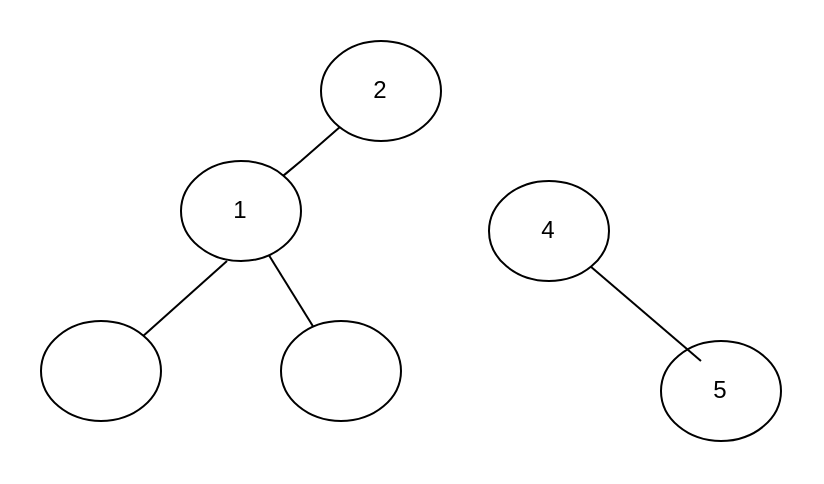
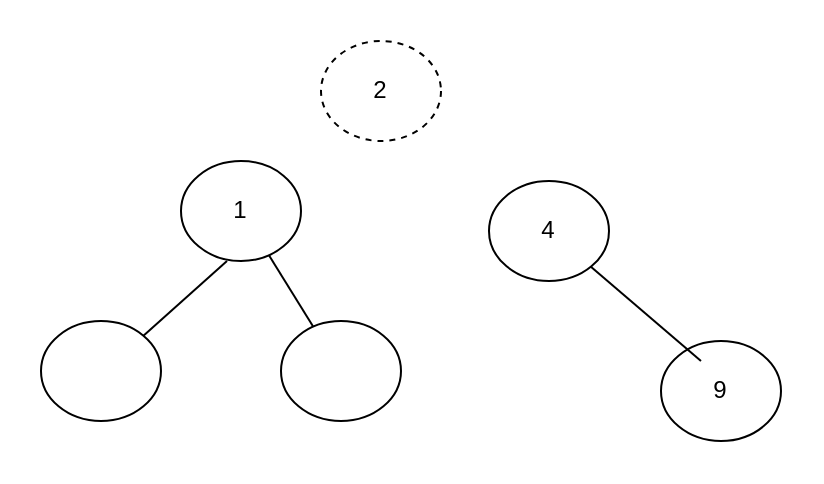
node "2": style solid -> dashed
edge "2" -- "1": removed
node "5": label "5" -> "9"
